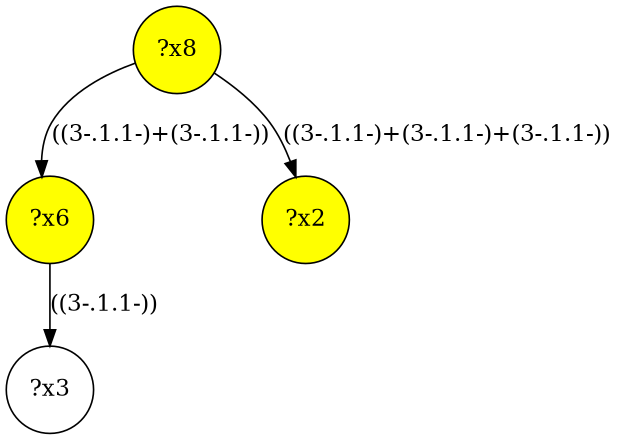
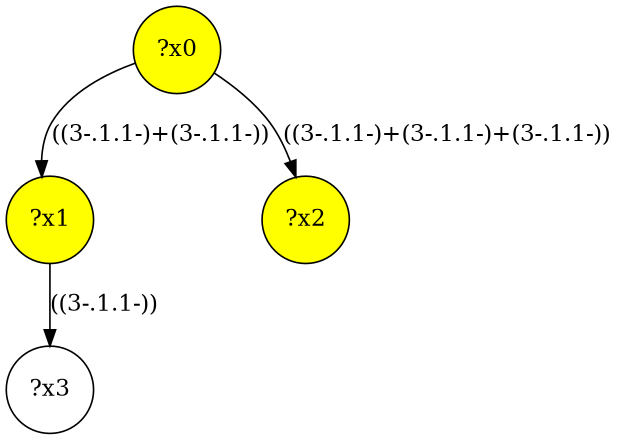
node "?x8": label "?x8" -> "?x0"
node "?x6": label "?x6" -> "?x1"
